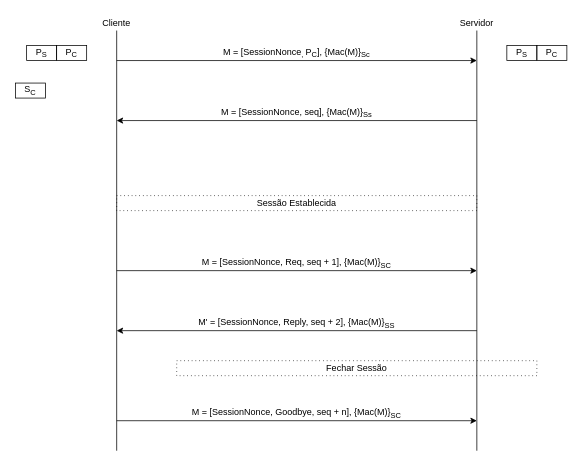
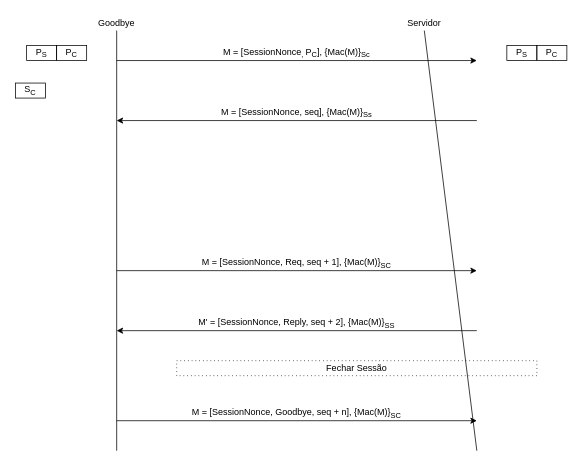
node "Cliente": label "Cliente" -> "Goodbye"
node "Servidor": moved (477, 23) -> (424, 23)
node "Sessão Establecida": removed
